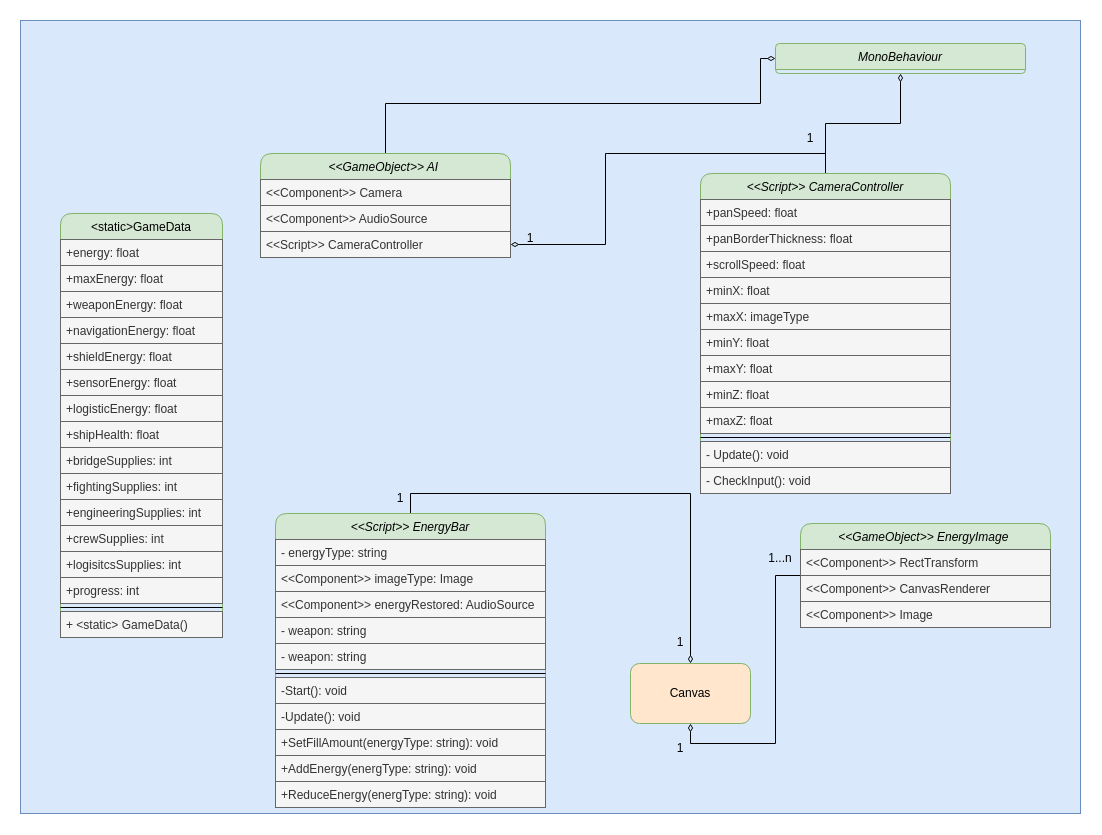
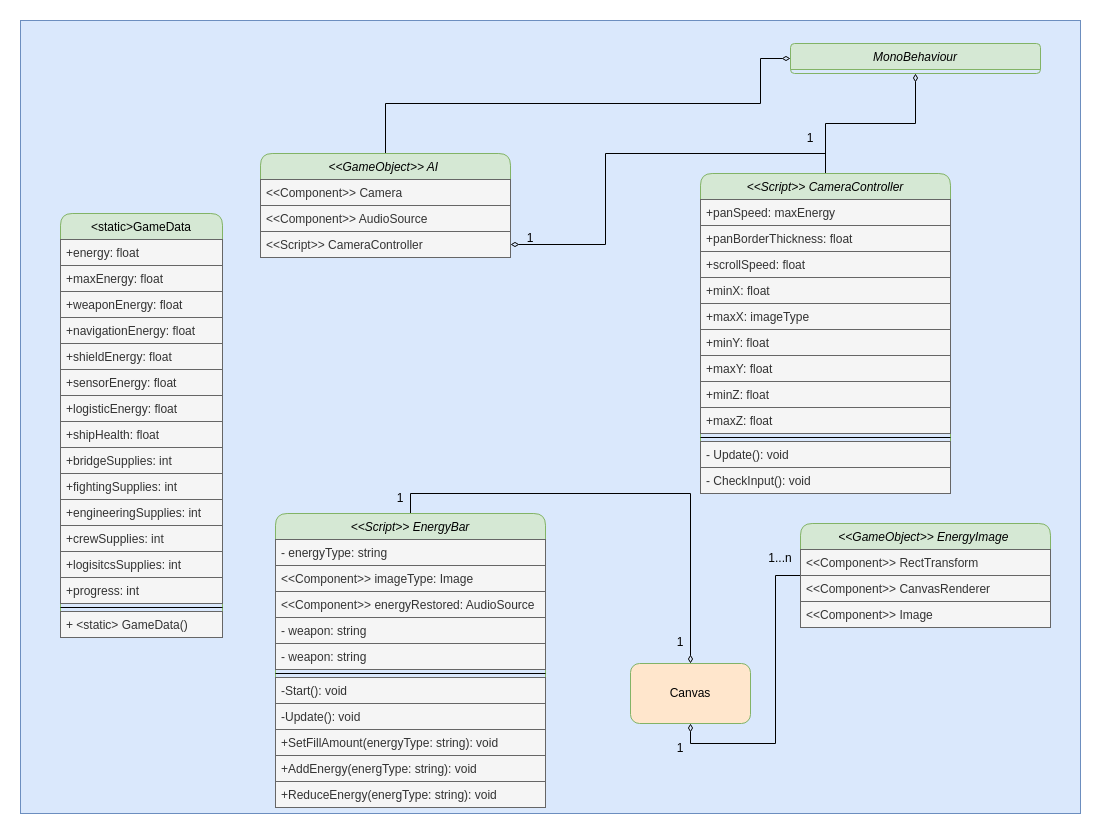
node "MonoBehaviour": moved (901, 59) -> (916, 59)
node "+panSpeed: float": label "+panSpeed: float" -> "+panSpeed: maxEnergy"
